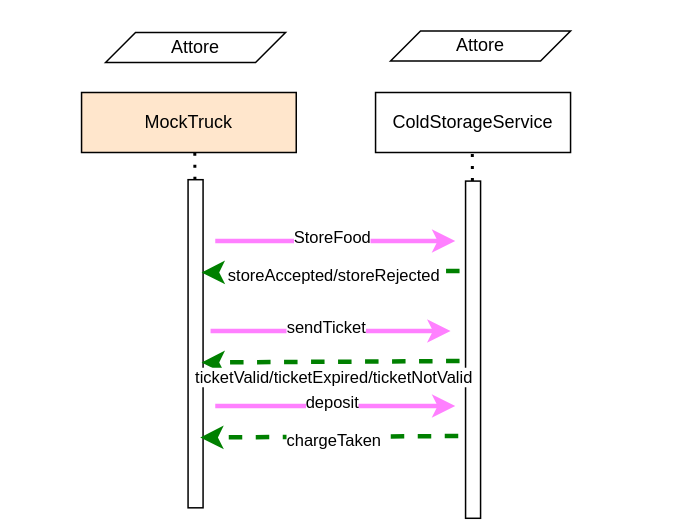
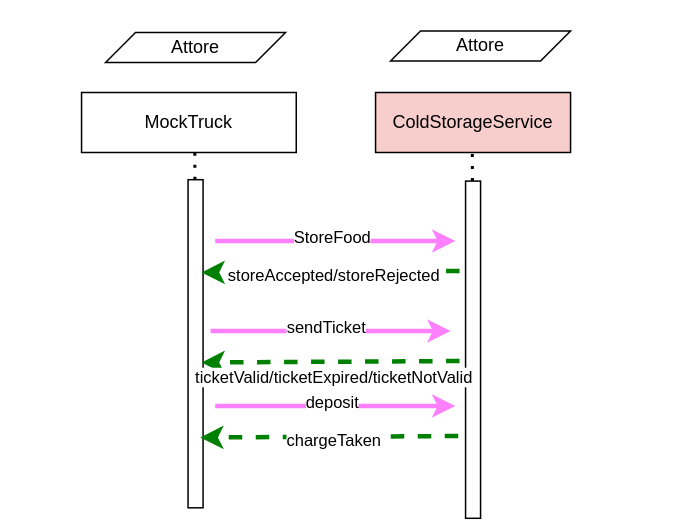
node "MockTruck": fillcolor #ffe6cc -> #ffffff
node "ColdStorageService": fillcolor #ffffff -> #f8cecc
